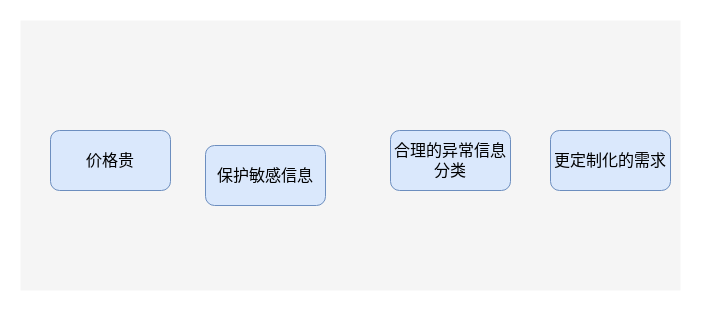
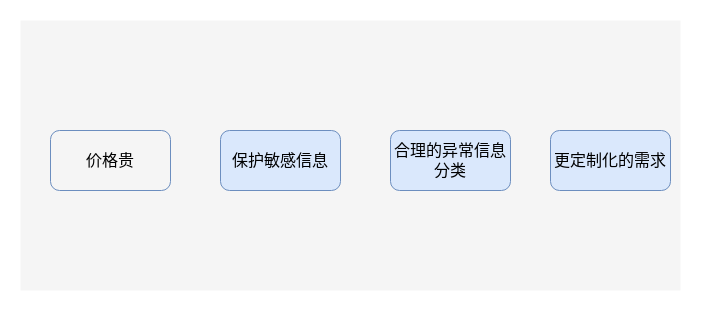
node "价格贵": fillcolor #dae8fc -> #f5f5f5
node "保护敏感信息": moved (266, 176) -> (281, 161)
